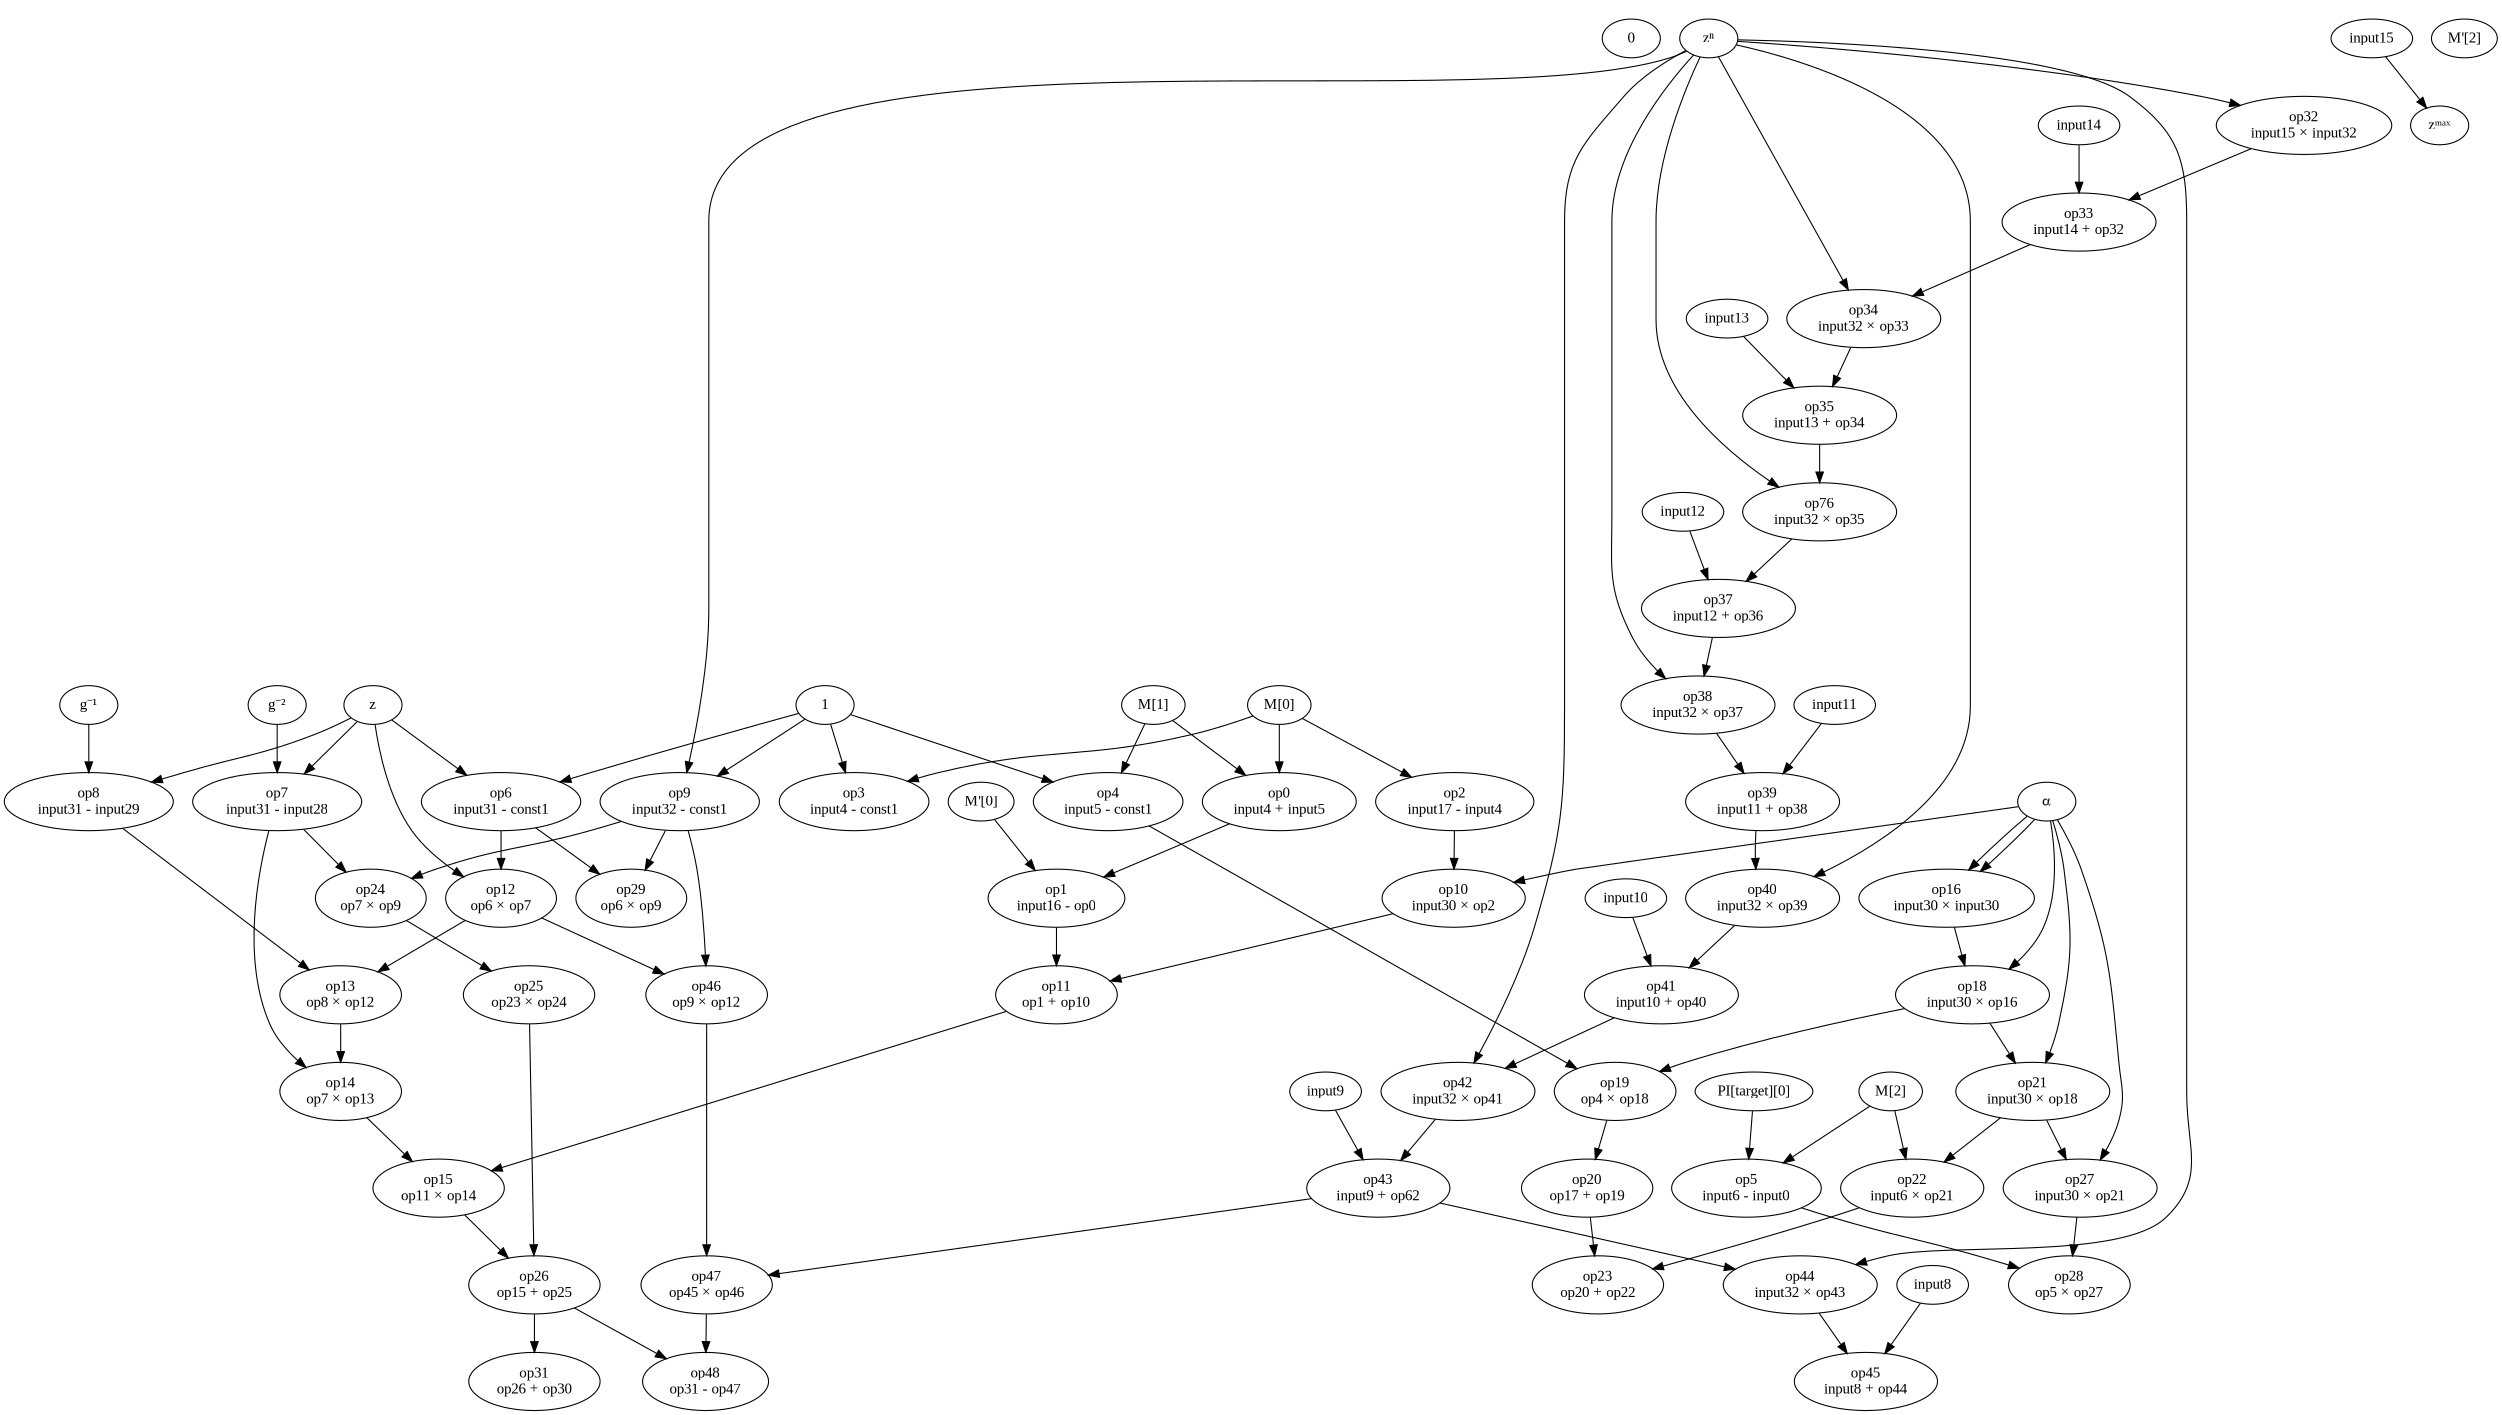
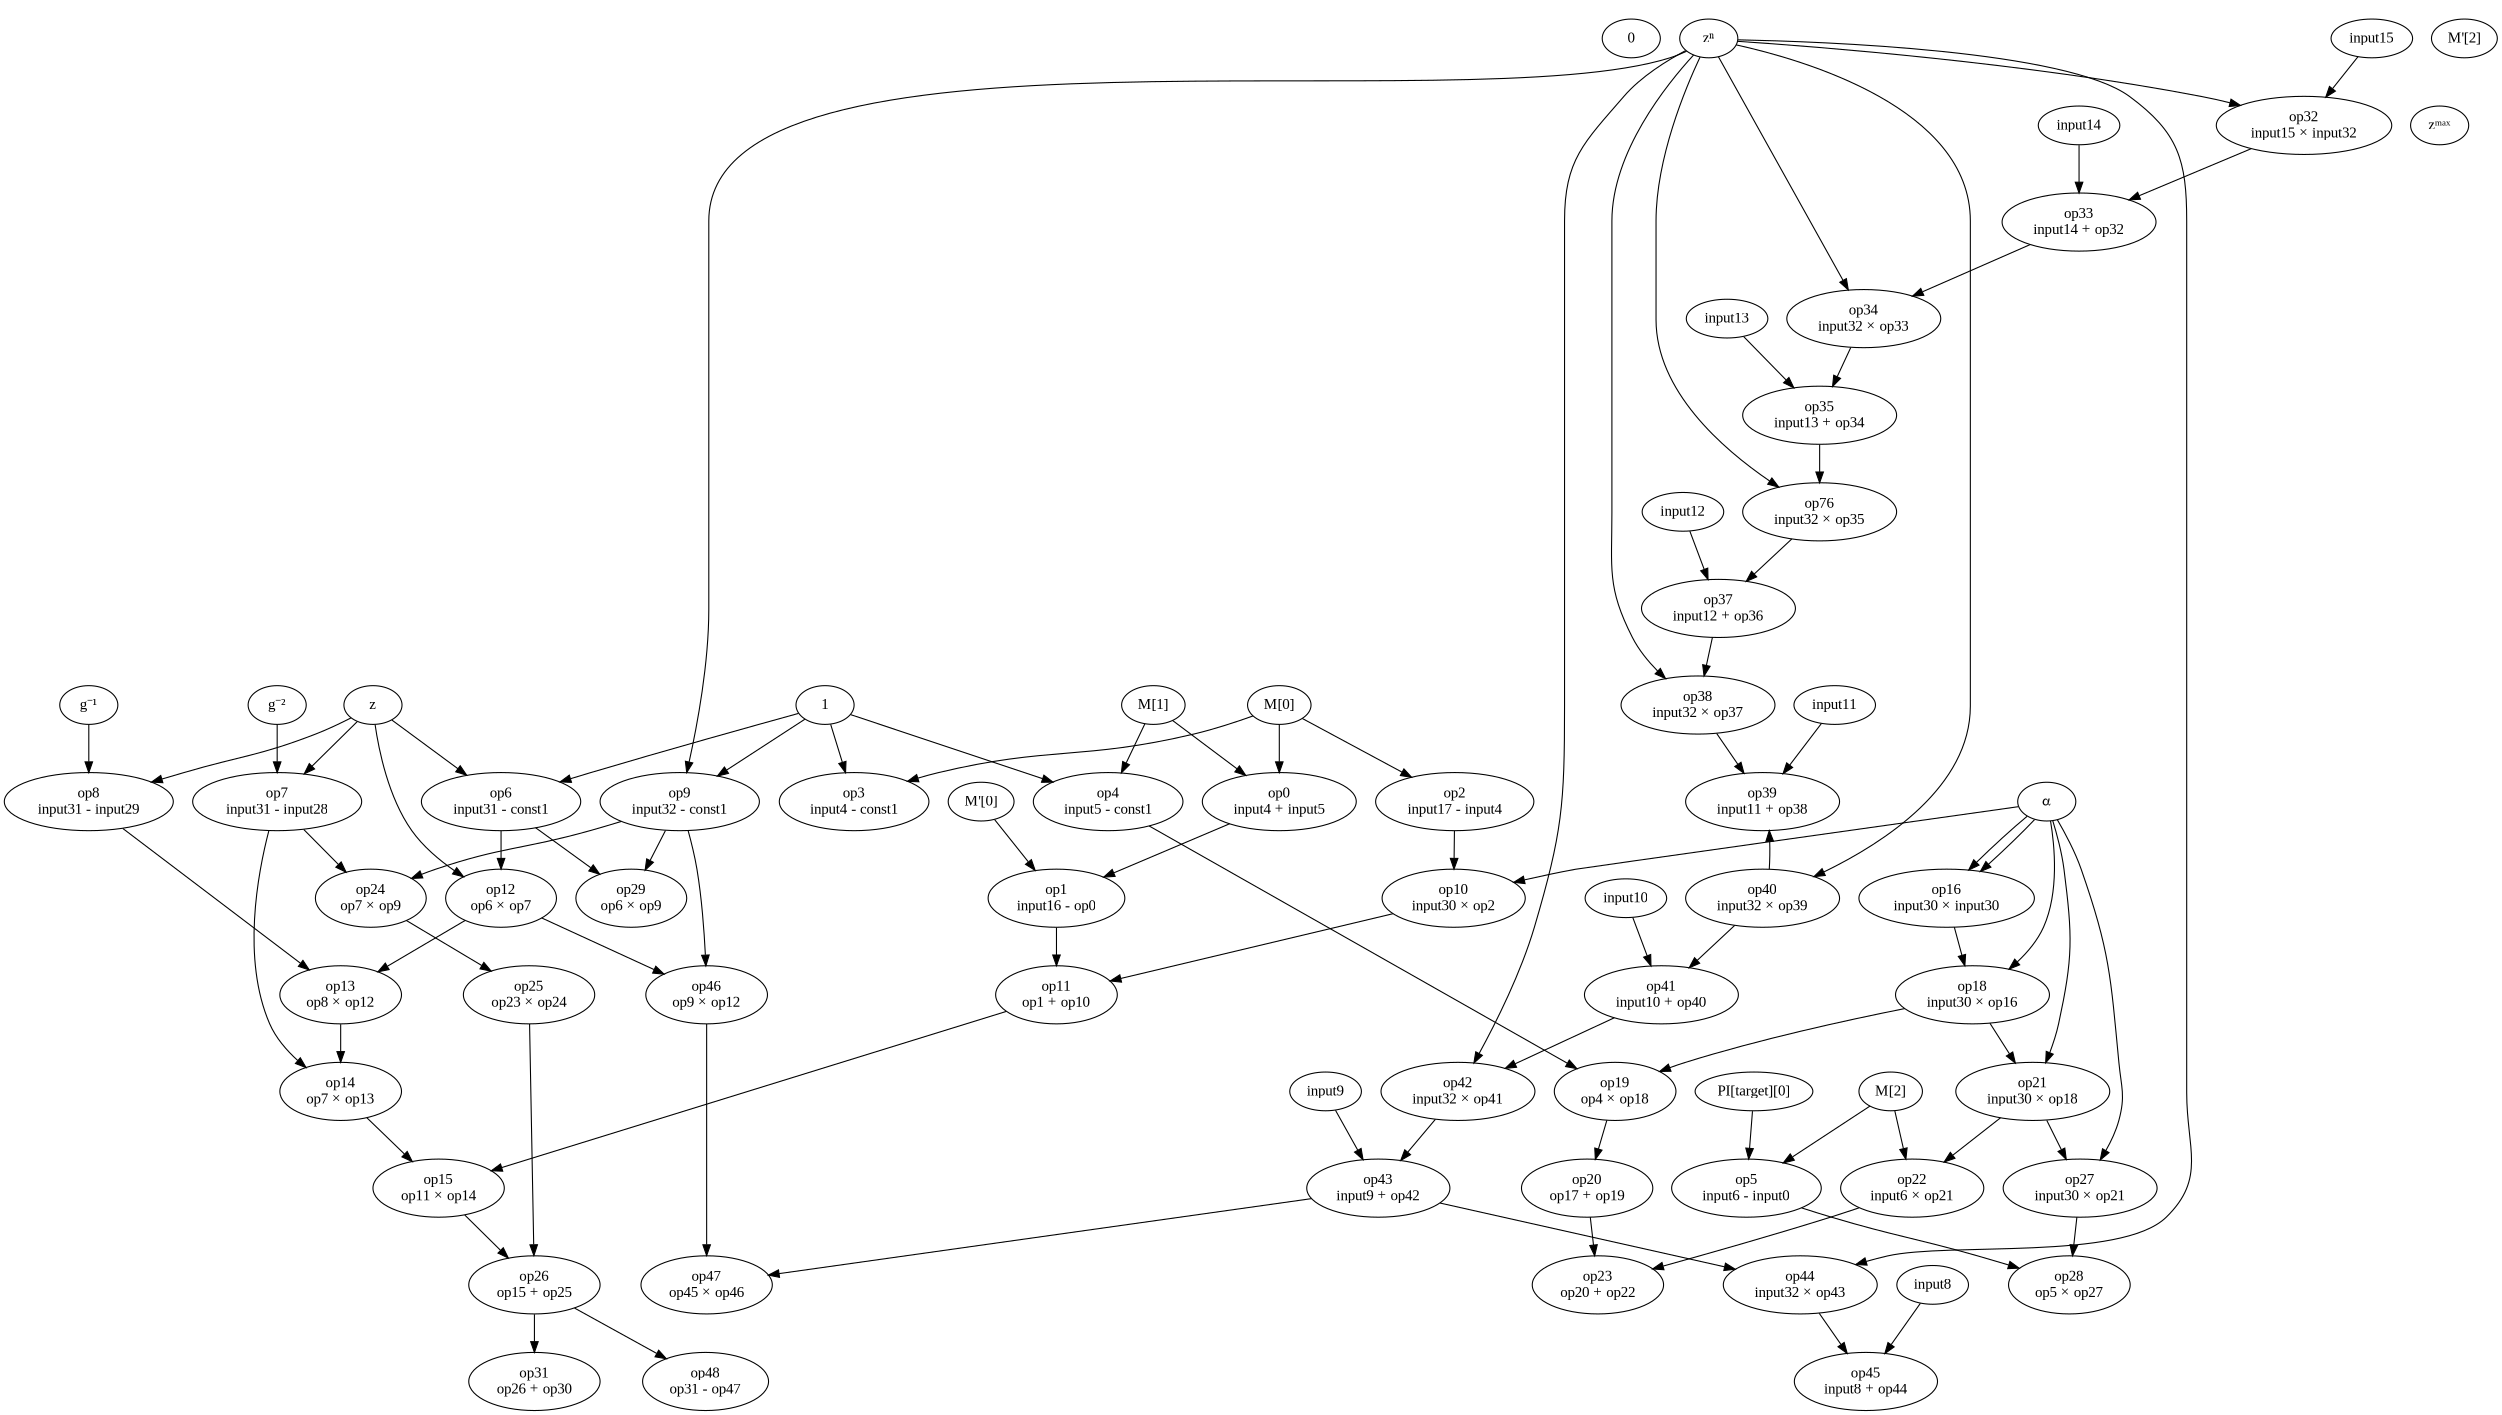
edge "input15" -> "zᵐᵃˣ": now "input15" -> "op32 input15 × input32"
edge "op39 input11 + op38" -> "op40 input32 × op39": reversed
node "op43 input9 + op62": label "op43 input9 + op62" -> "op43 input9 + op42"
edge "op47 op45 × op46" -> "op48 op31 - op47": removed
